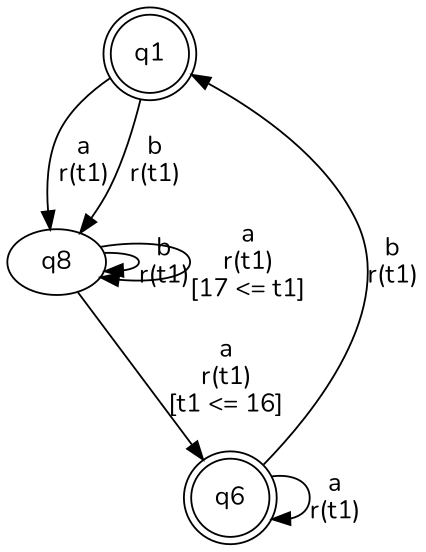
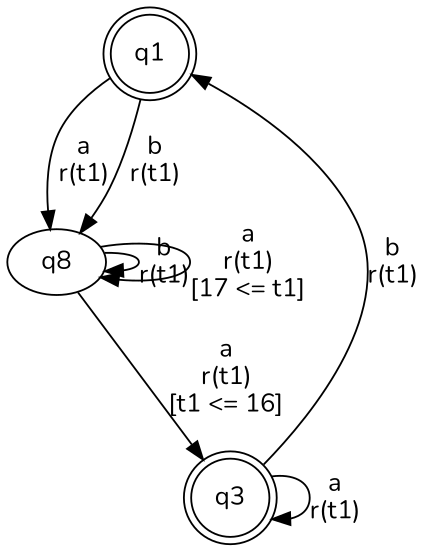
node "q6": label "q6" -> "q3"
